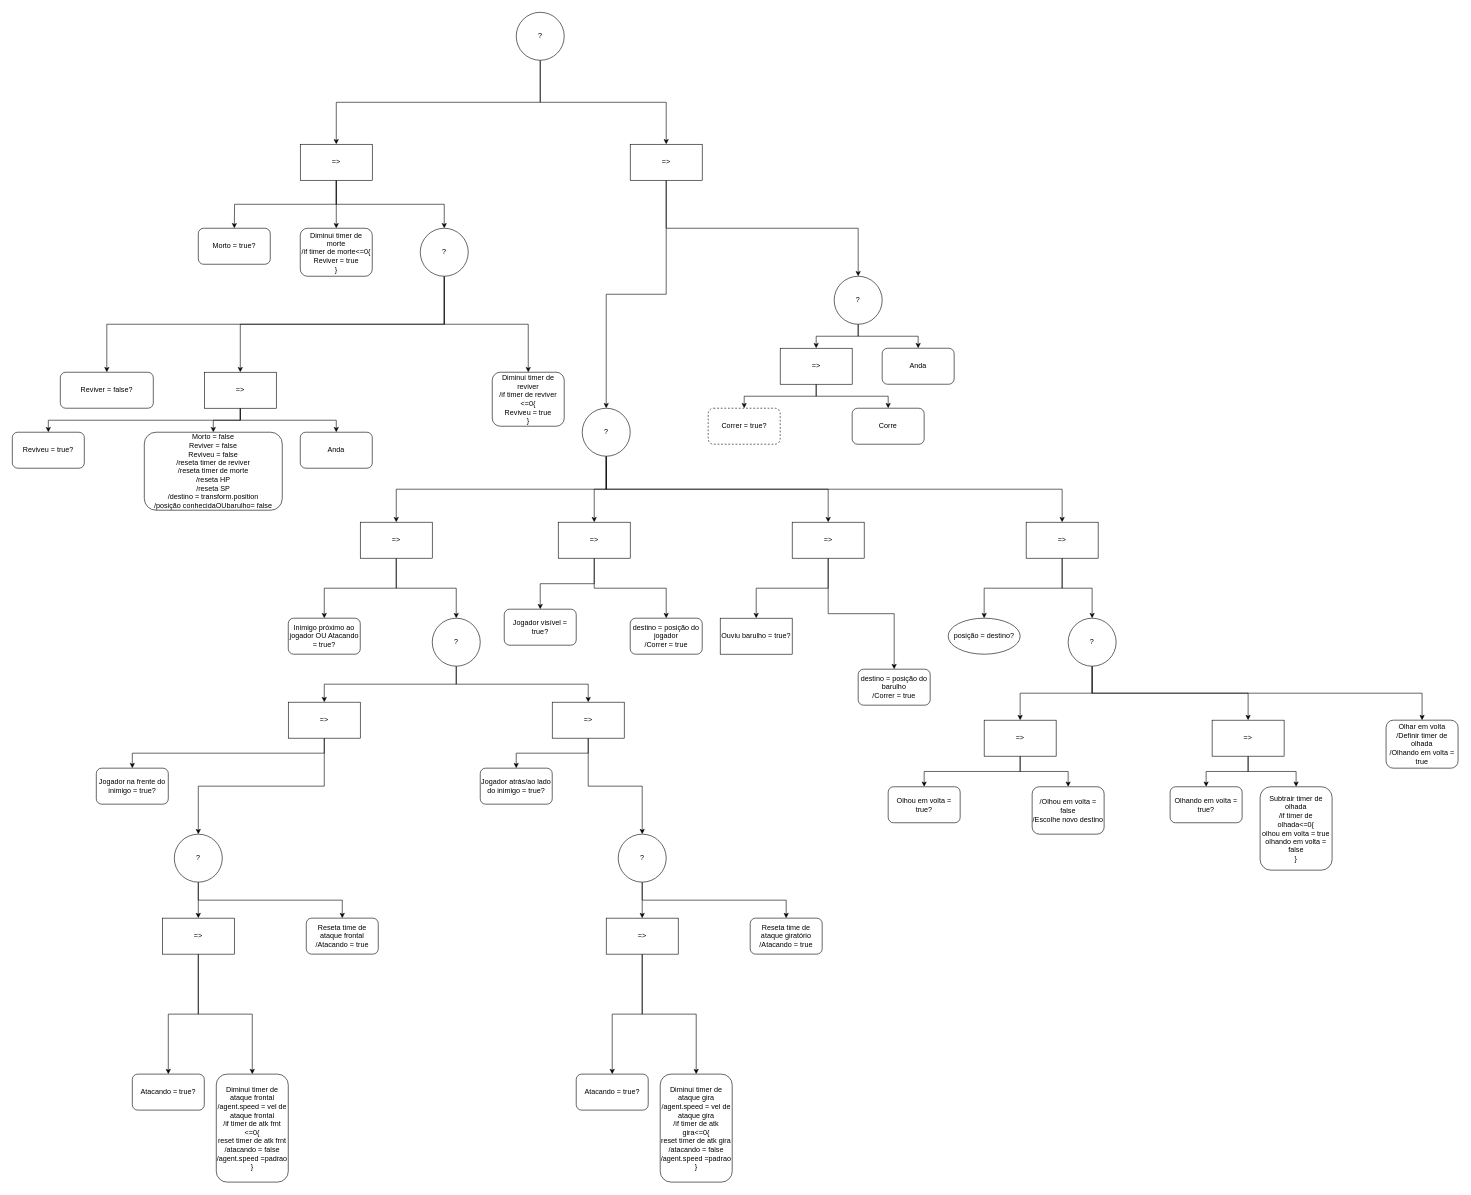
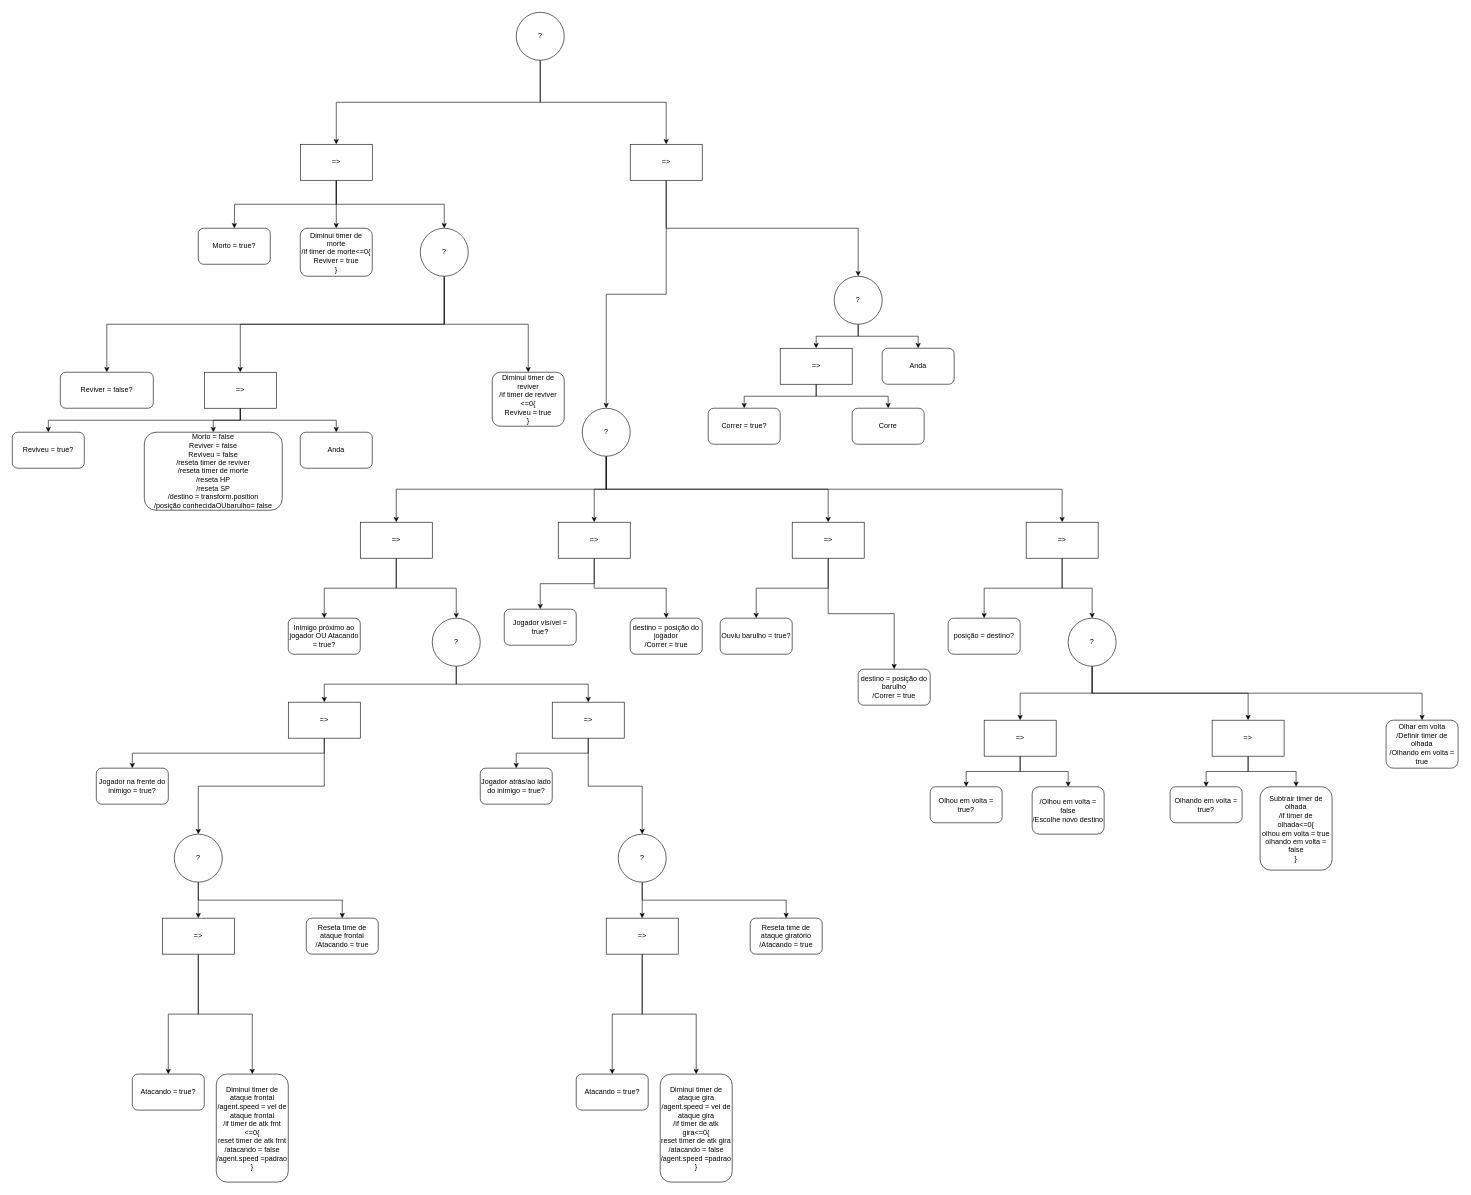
node "Correr = true?": style dashed -> solid
node "Ouviu barulho = true?": shape rectangle -> rounded rectangle
node "posição = destino?": shape ellipse -> rounded rectangle
node "Olhou em volta = true?": moved (924, 805) -> (966, 805)
